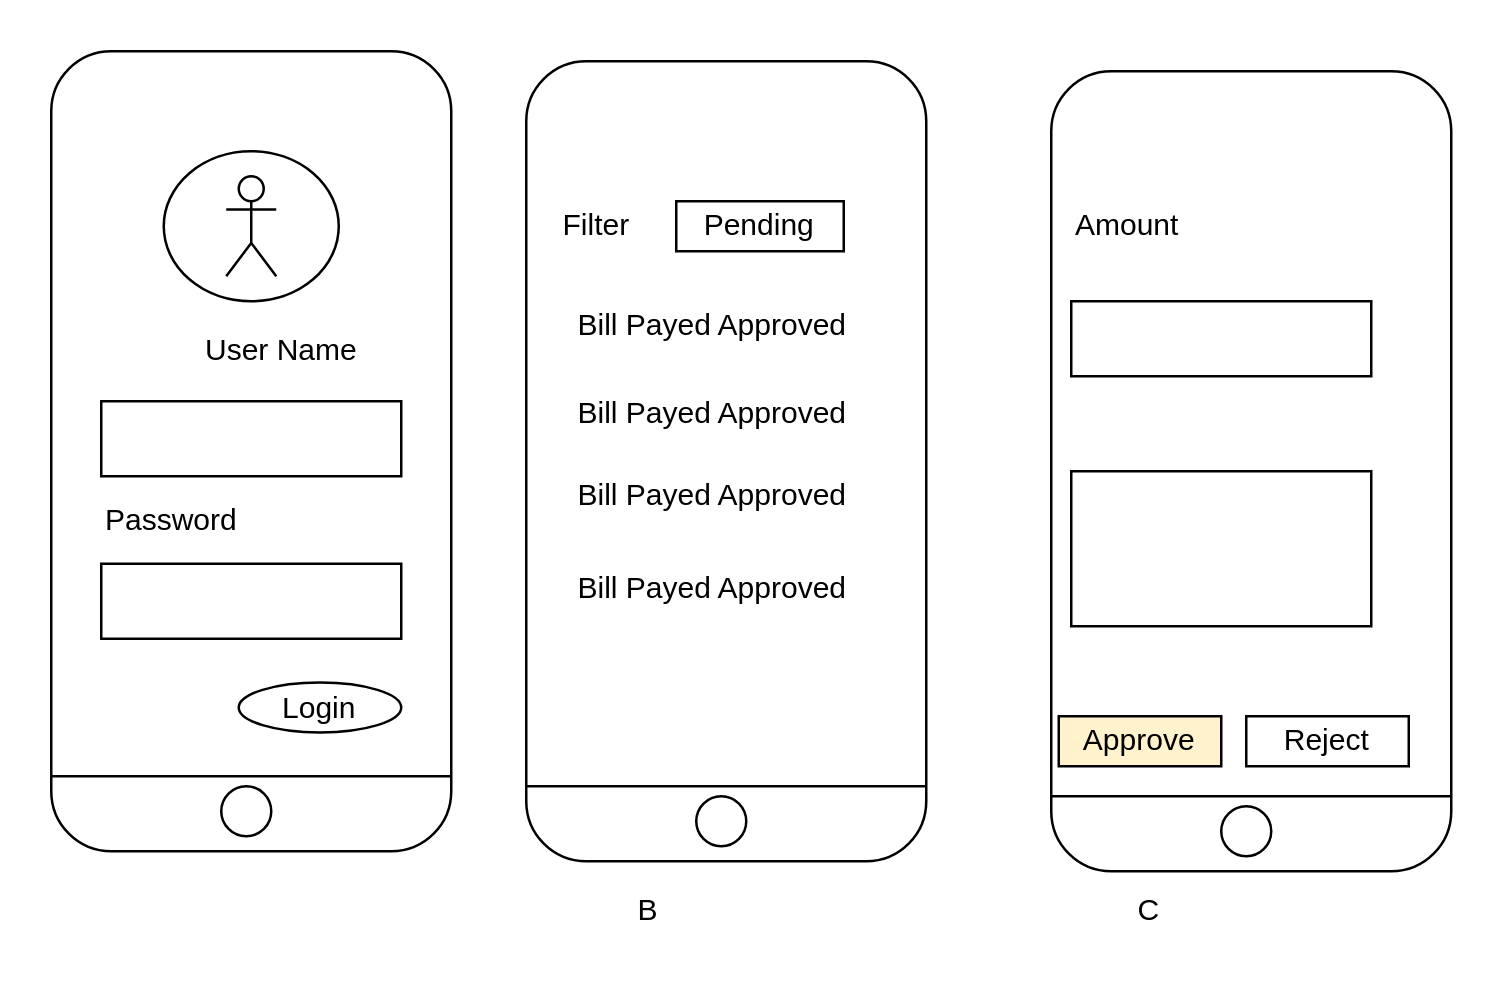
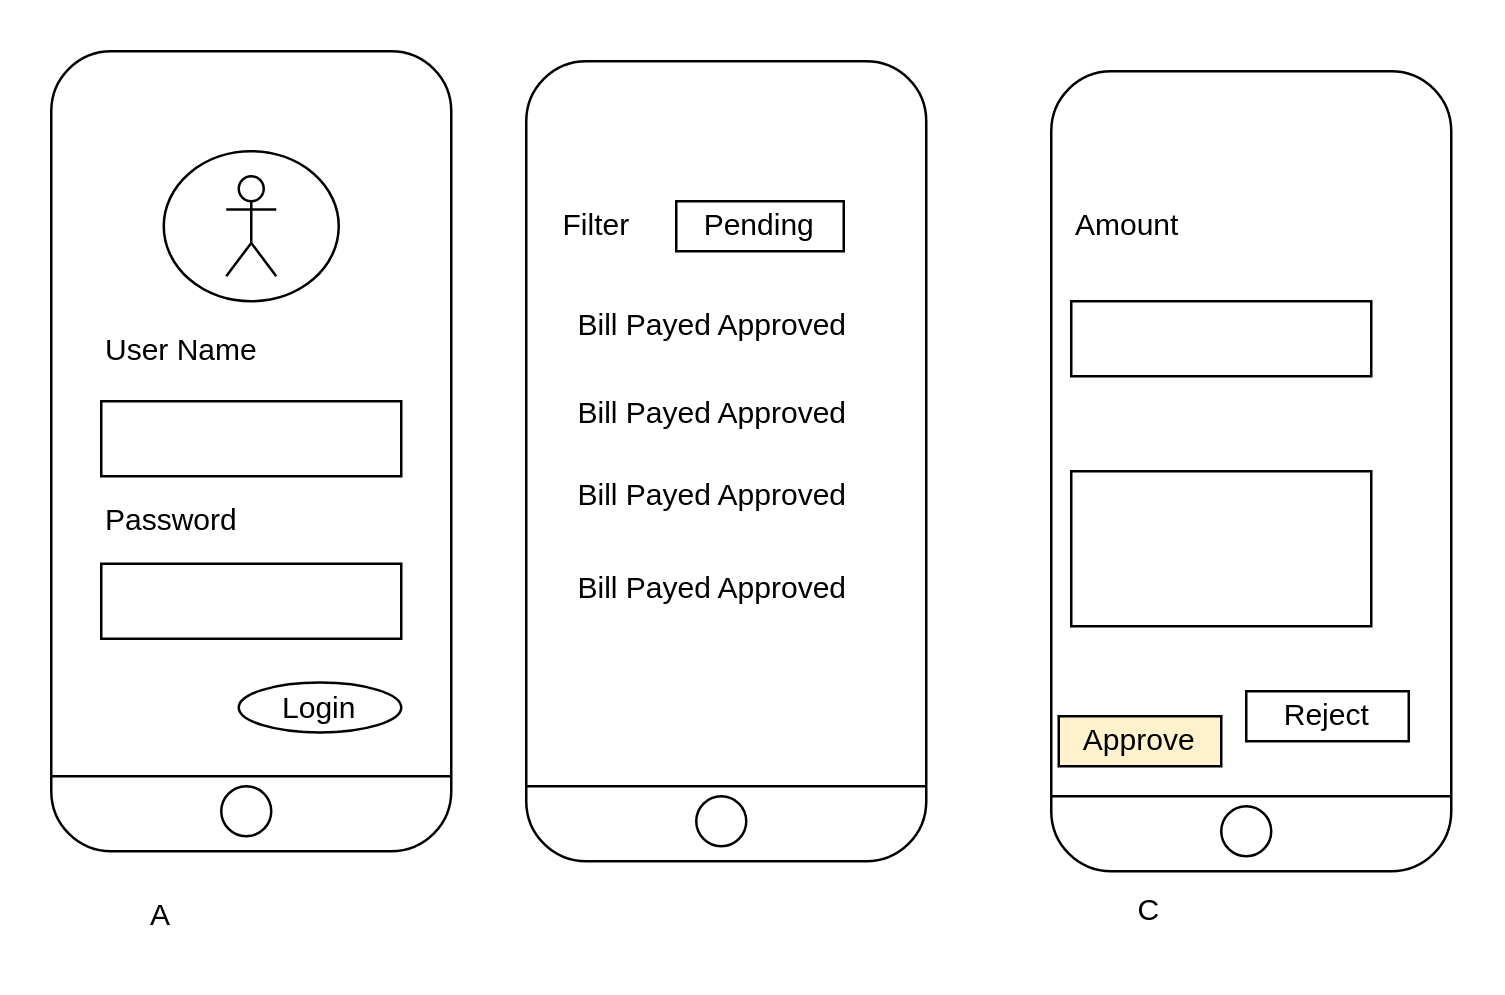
node "User Name": moved (289, 351) -> (189, 351)
node "Reject": moved (1328, 741) -> (1328, 716)
node "B": removed
node "A": added
